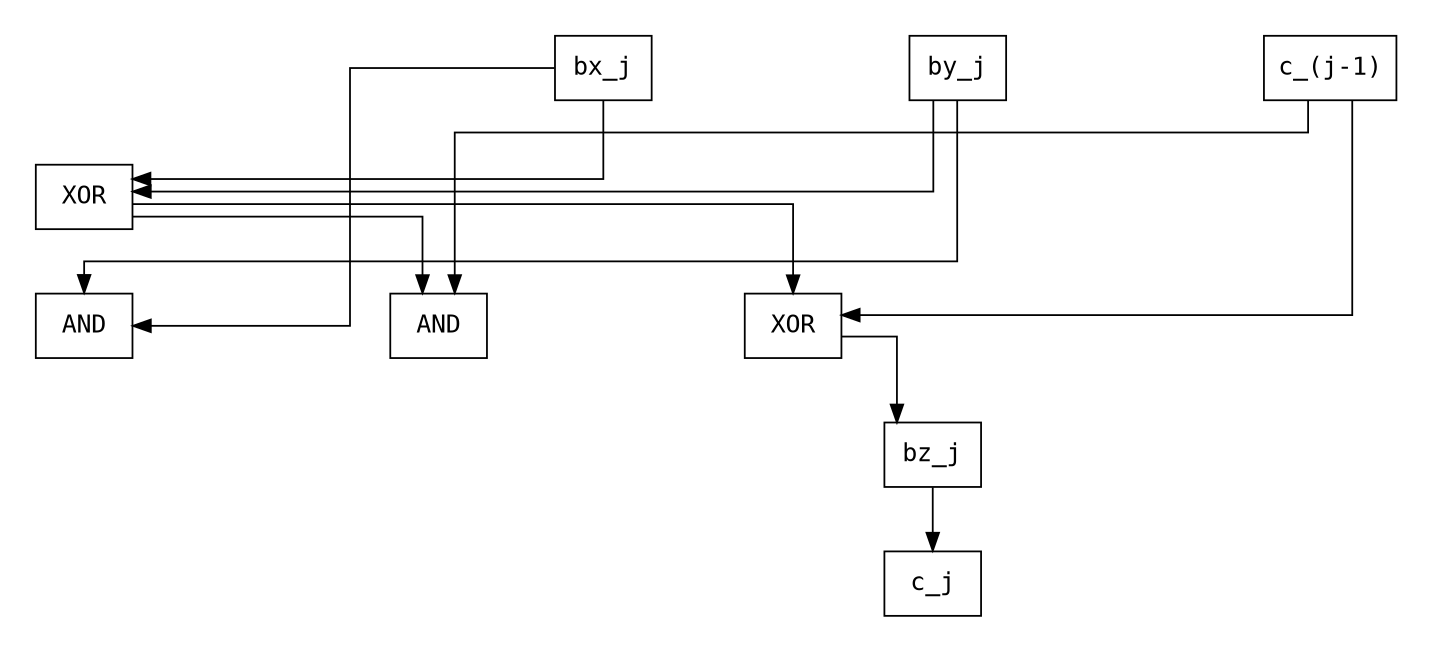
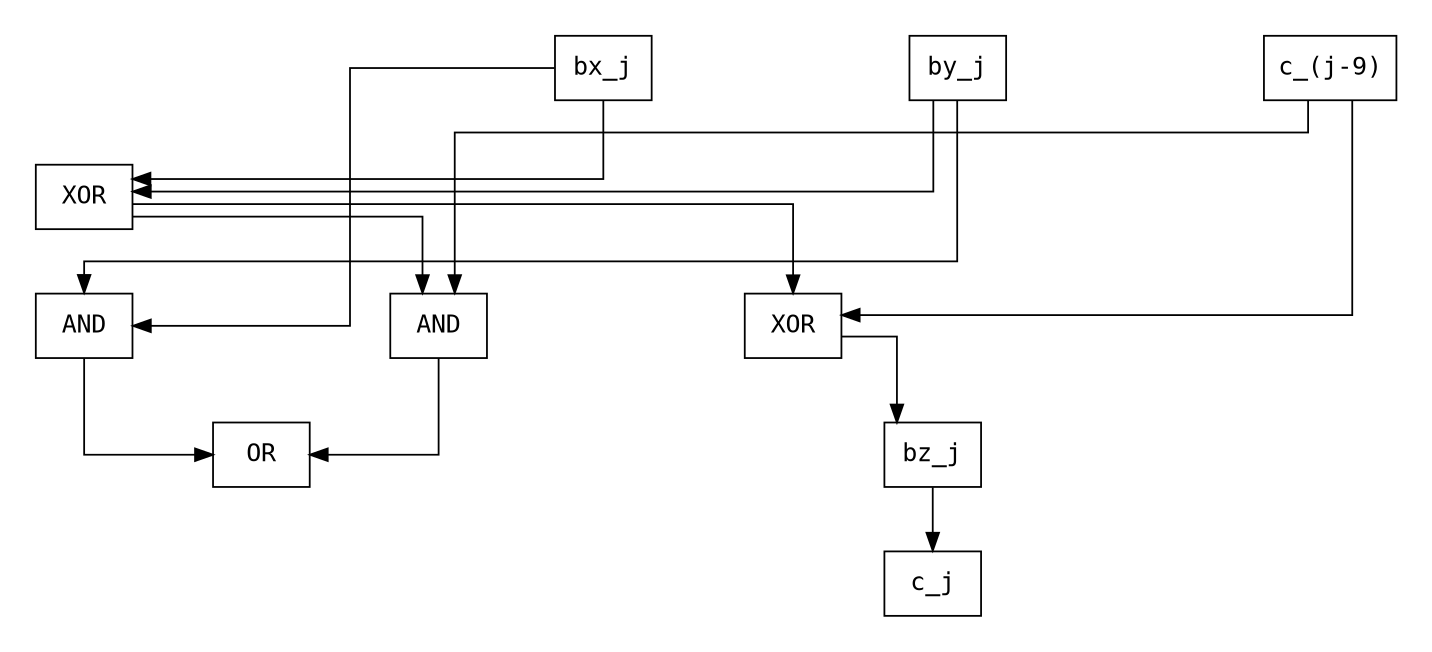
node "c_(j-1)": label "c_(j-1)" -> "c_(j-9)"
node "OR": added
